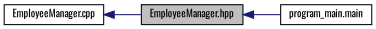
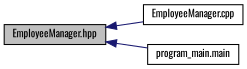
edge "EmployeeManager.hpp" -> "EmployeeManager.cpp": reversed
